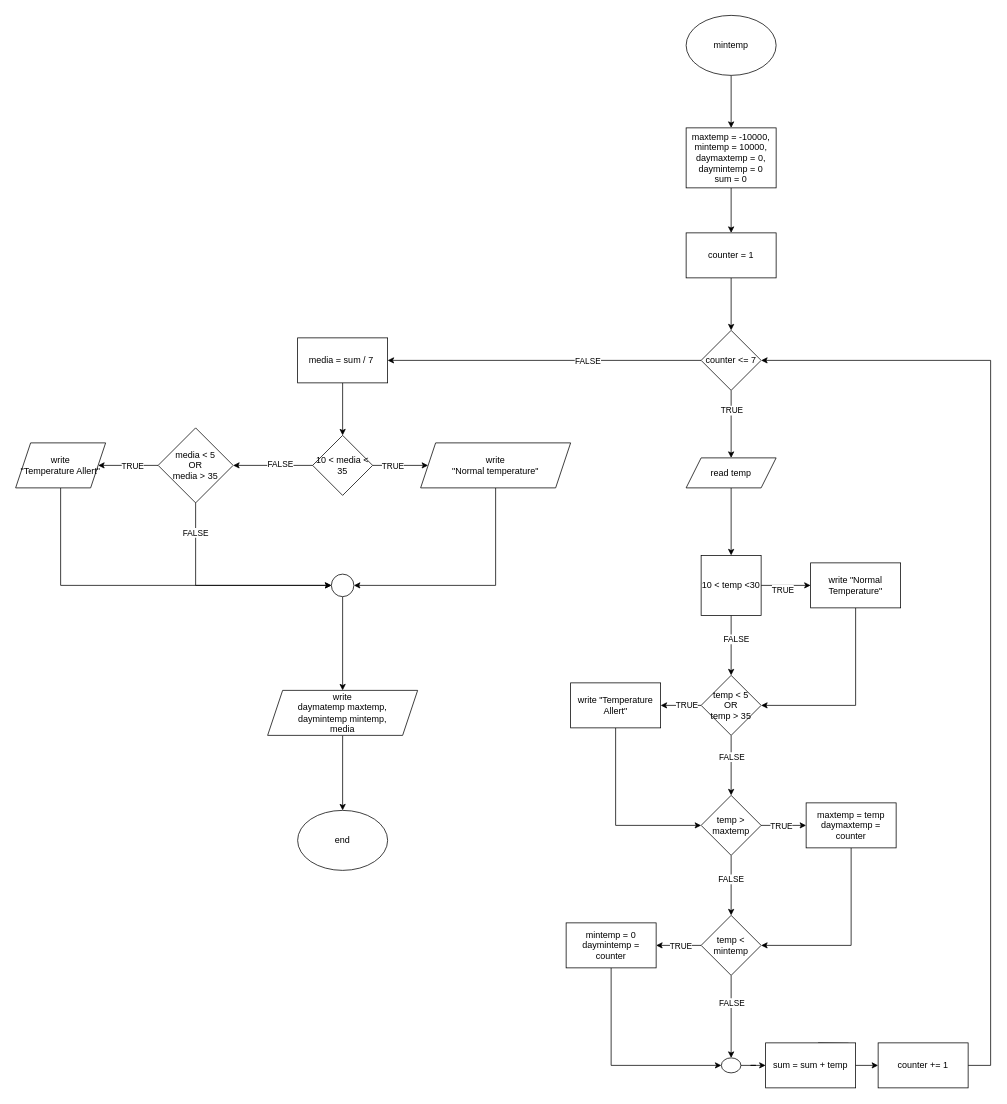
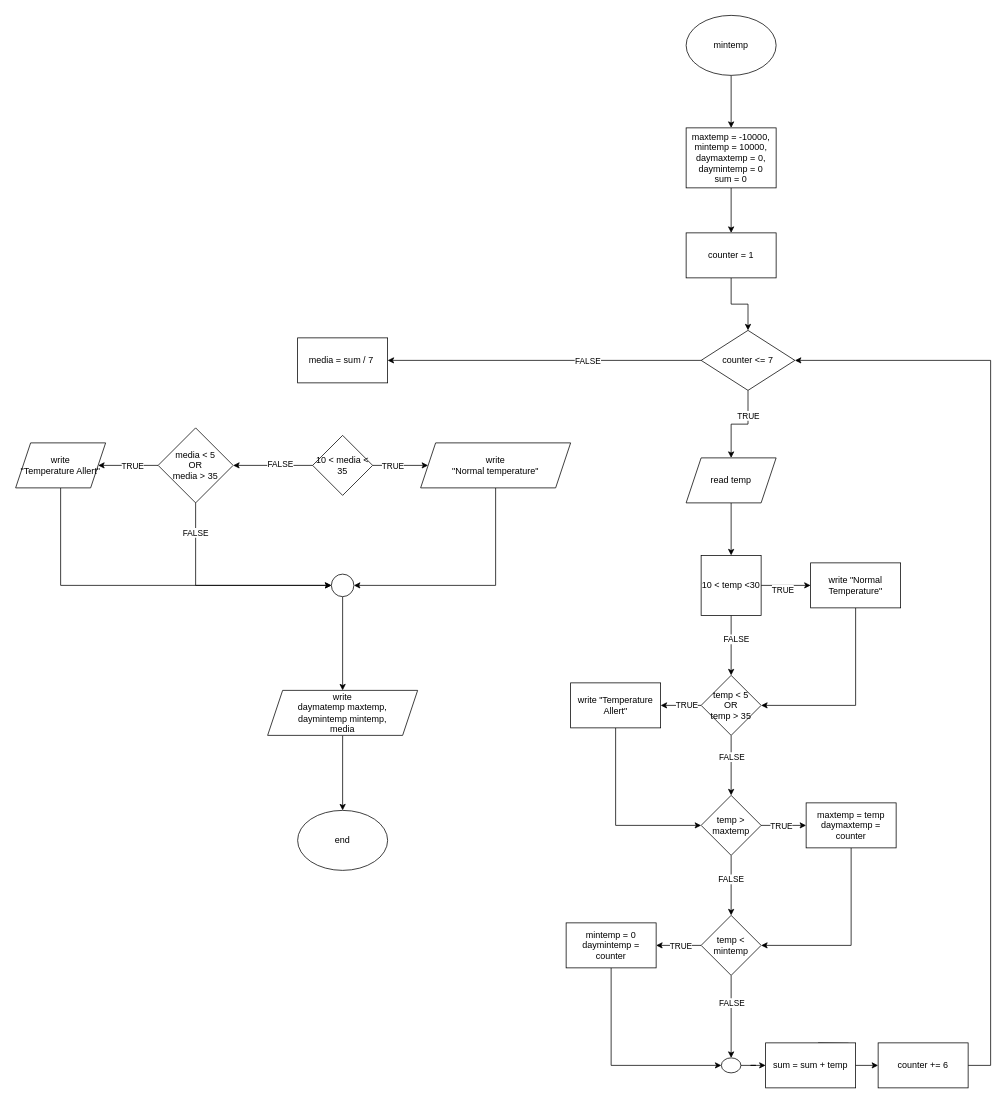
node "counter <= 7": size 60x60 -> 94x60
edge "media = sum / 7" -> "10 < media < 35": removed
node "read temp": size 90x30 -> 90x45
node "counter += 1": label "counter += 1" -> "counter += 6"
